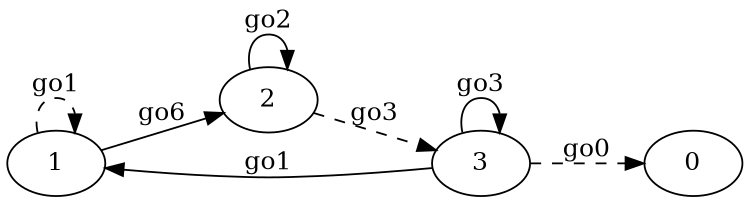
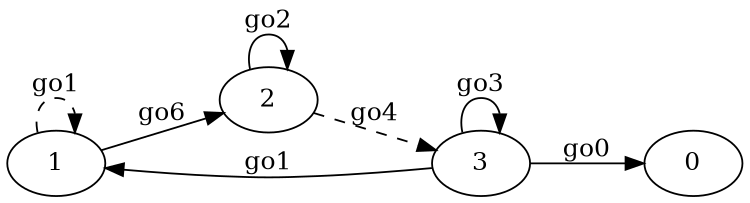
edge "2" -> "3": label "go3" -> "go4"
edge "3" -> "0": style dashed -> solid
